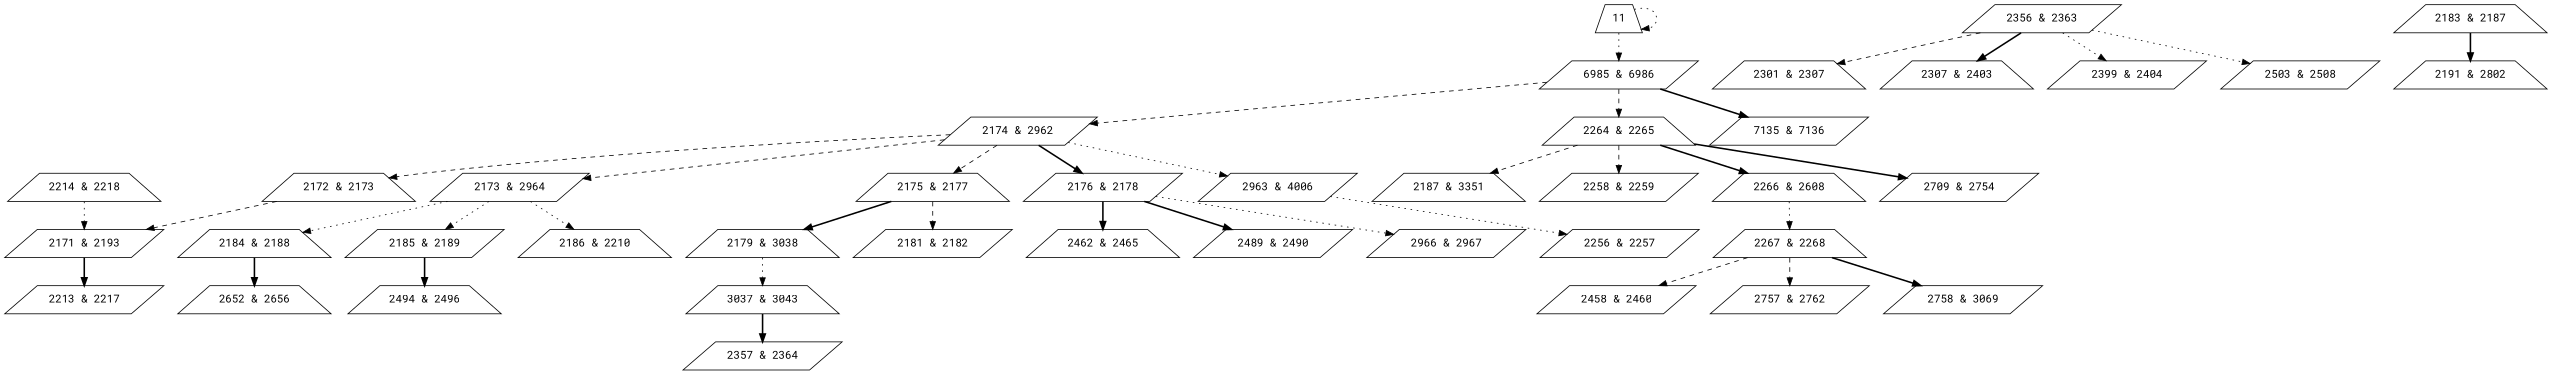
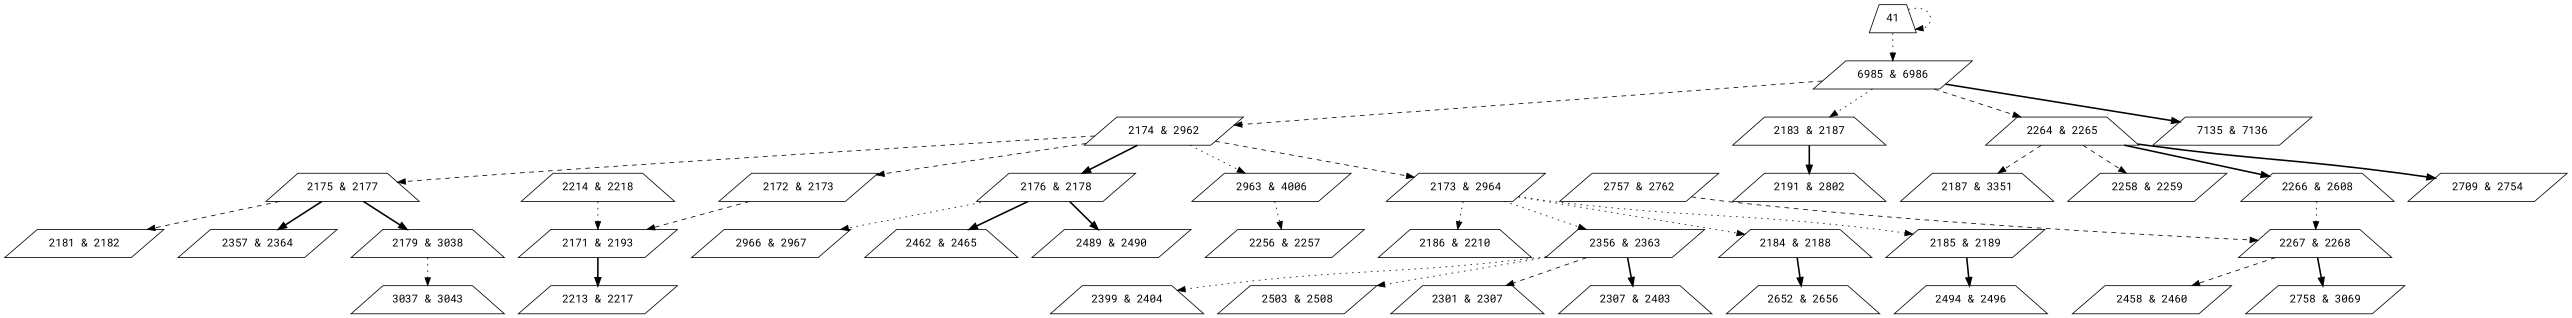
node "11": label "11" -> "41"
node "2399 & 2404": shape parallelogram -> trapezium
edge "6985 & 6986" -> "2183 & 2187": added
node "2172 & 2173": shape trapezium -> parallelogram
edge "2173 & 2964" -> "2356 & 2363": added
edge "2267 & 2268" -> "2757 & 2762": reversed
edge "3037 & 3043" -> "2357 & 2364": now "2175 & 2177" -> "2357 & 2364"
